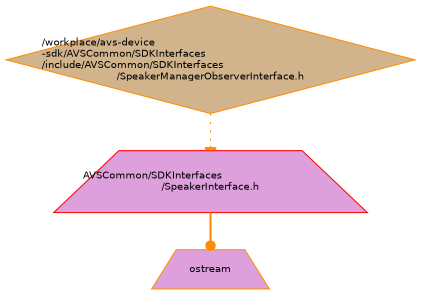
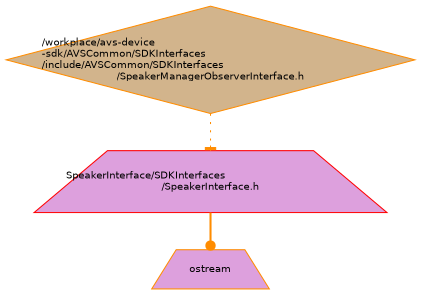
node "AVSCommon/SDKInterfaces /SpeakerInterface.h": label "AVSCommon/SDKInterfaces /SpeakerInterface.h" -> "SpeakerInterface/SDKInterfaces /SpeakerInterface.h"
